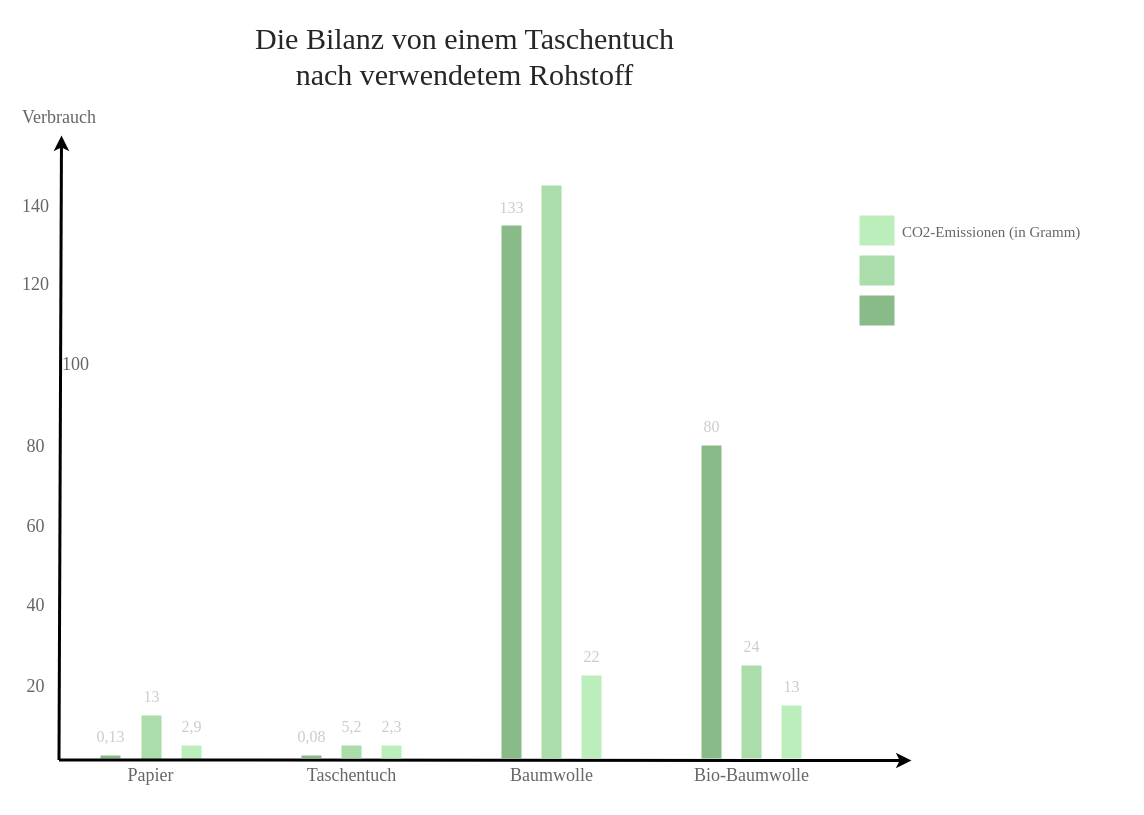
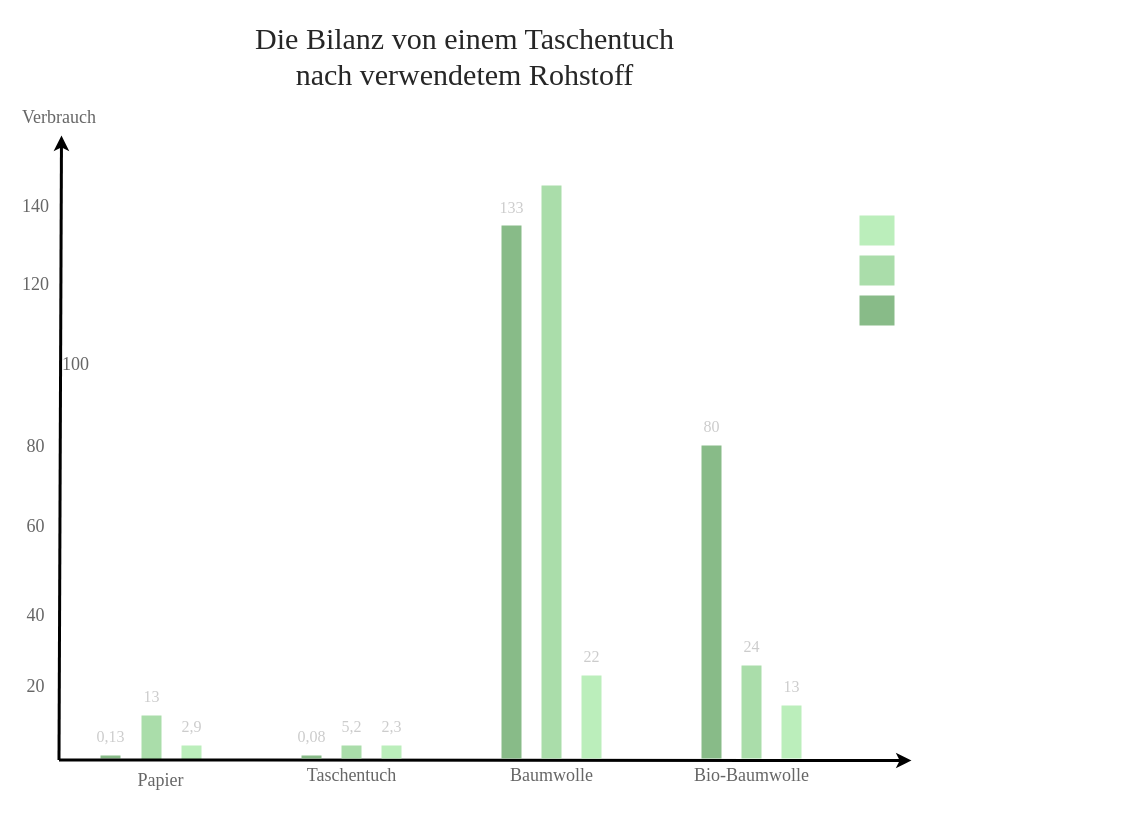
node "CO2-Emissionen (in Gramm)": removed
node "40": moved (36, 608) -> (36, 618)
node "Papier": moved (151, 778) -> (161, 783)
